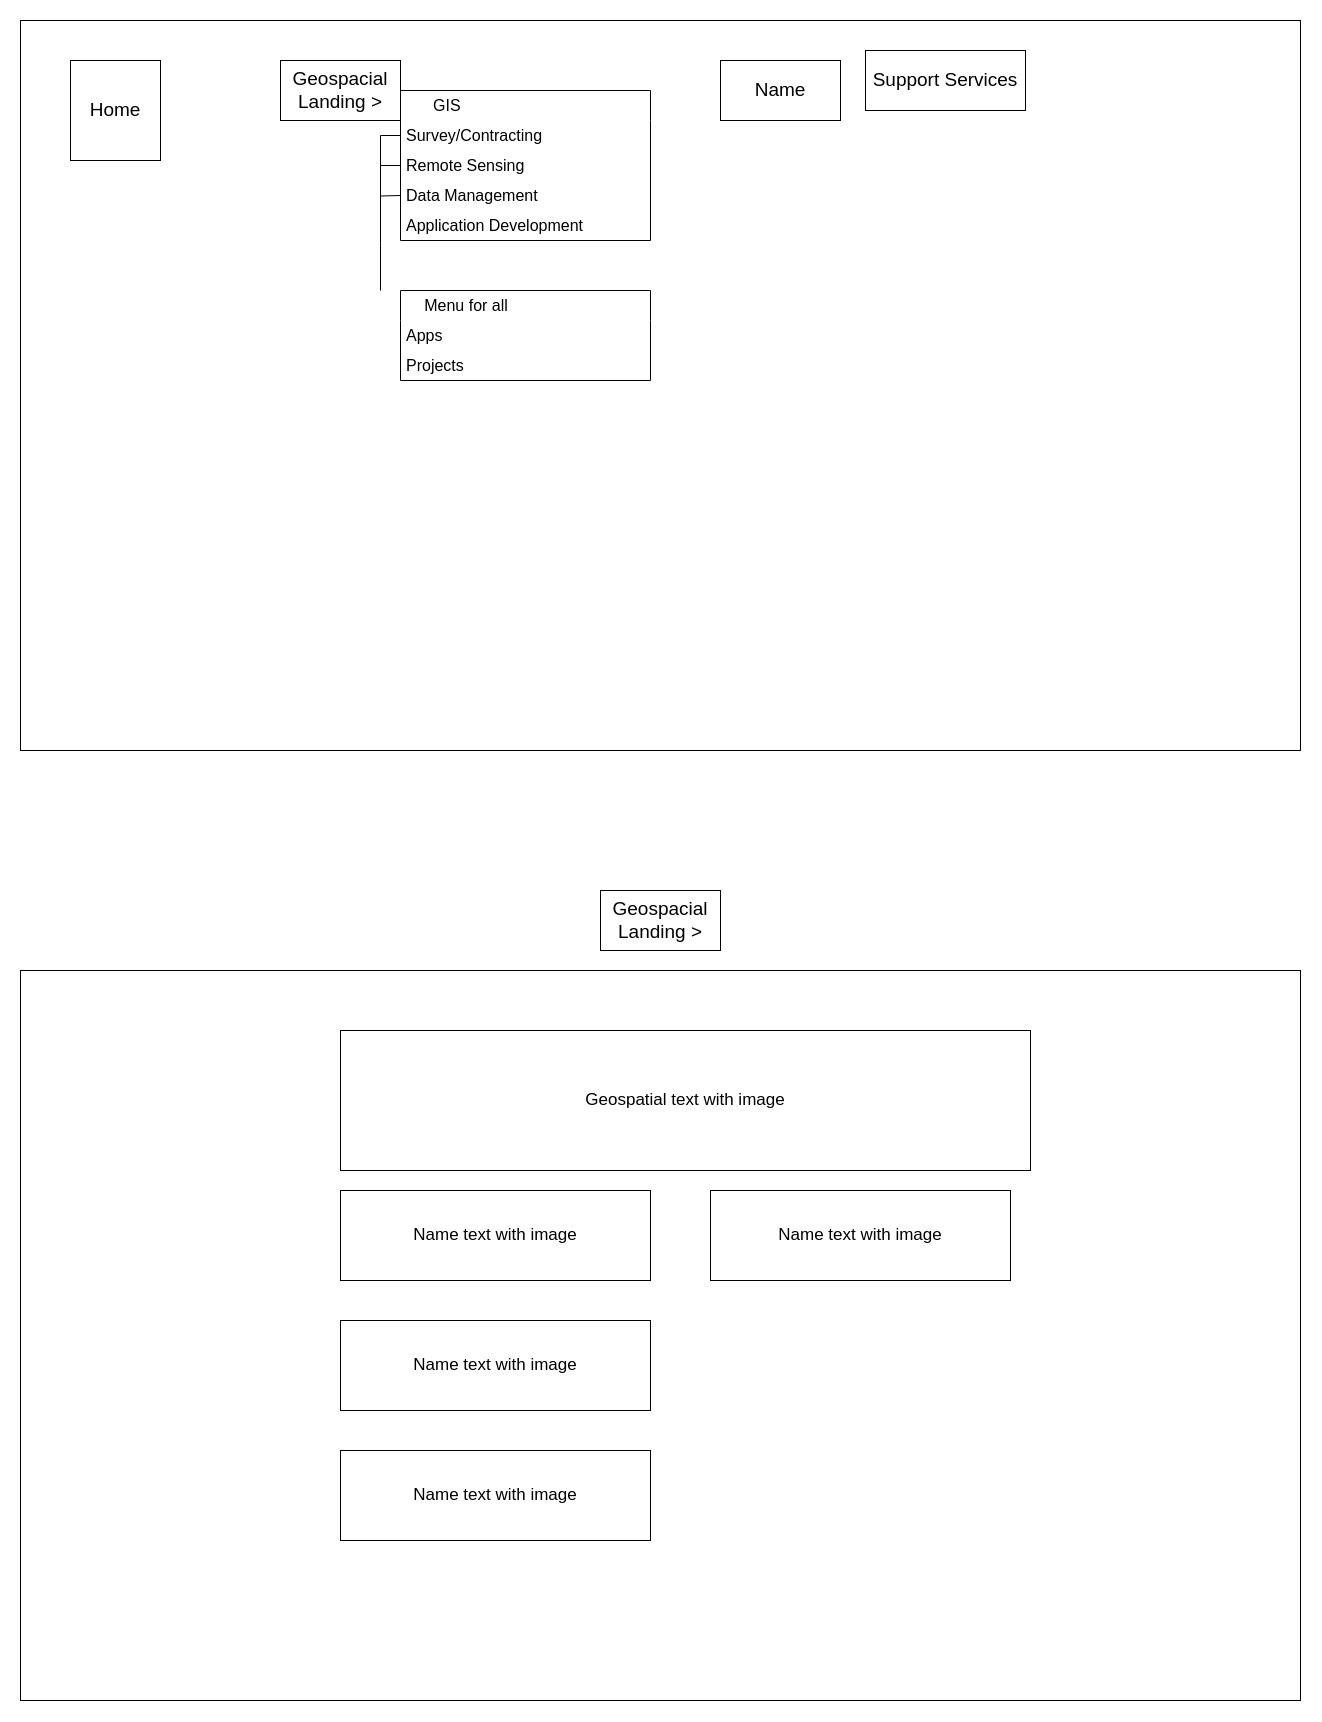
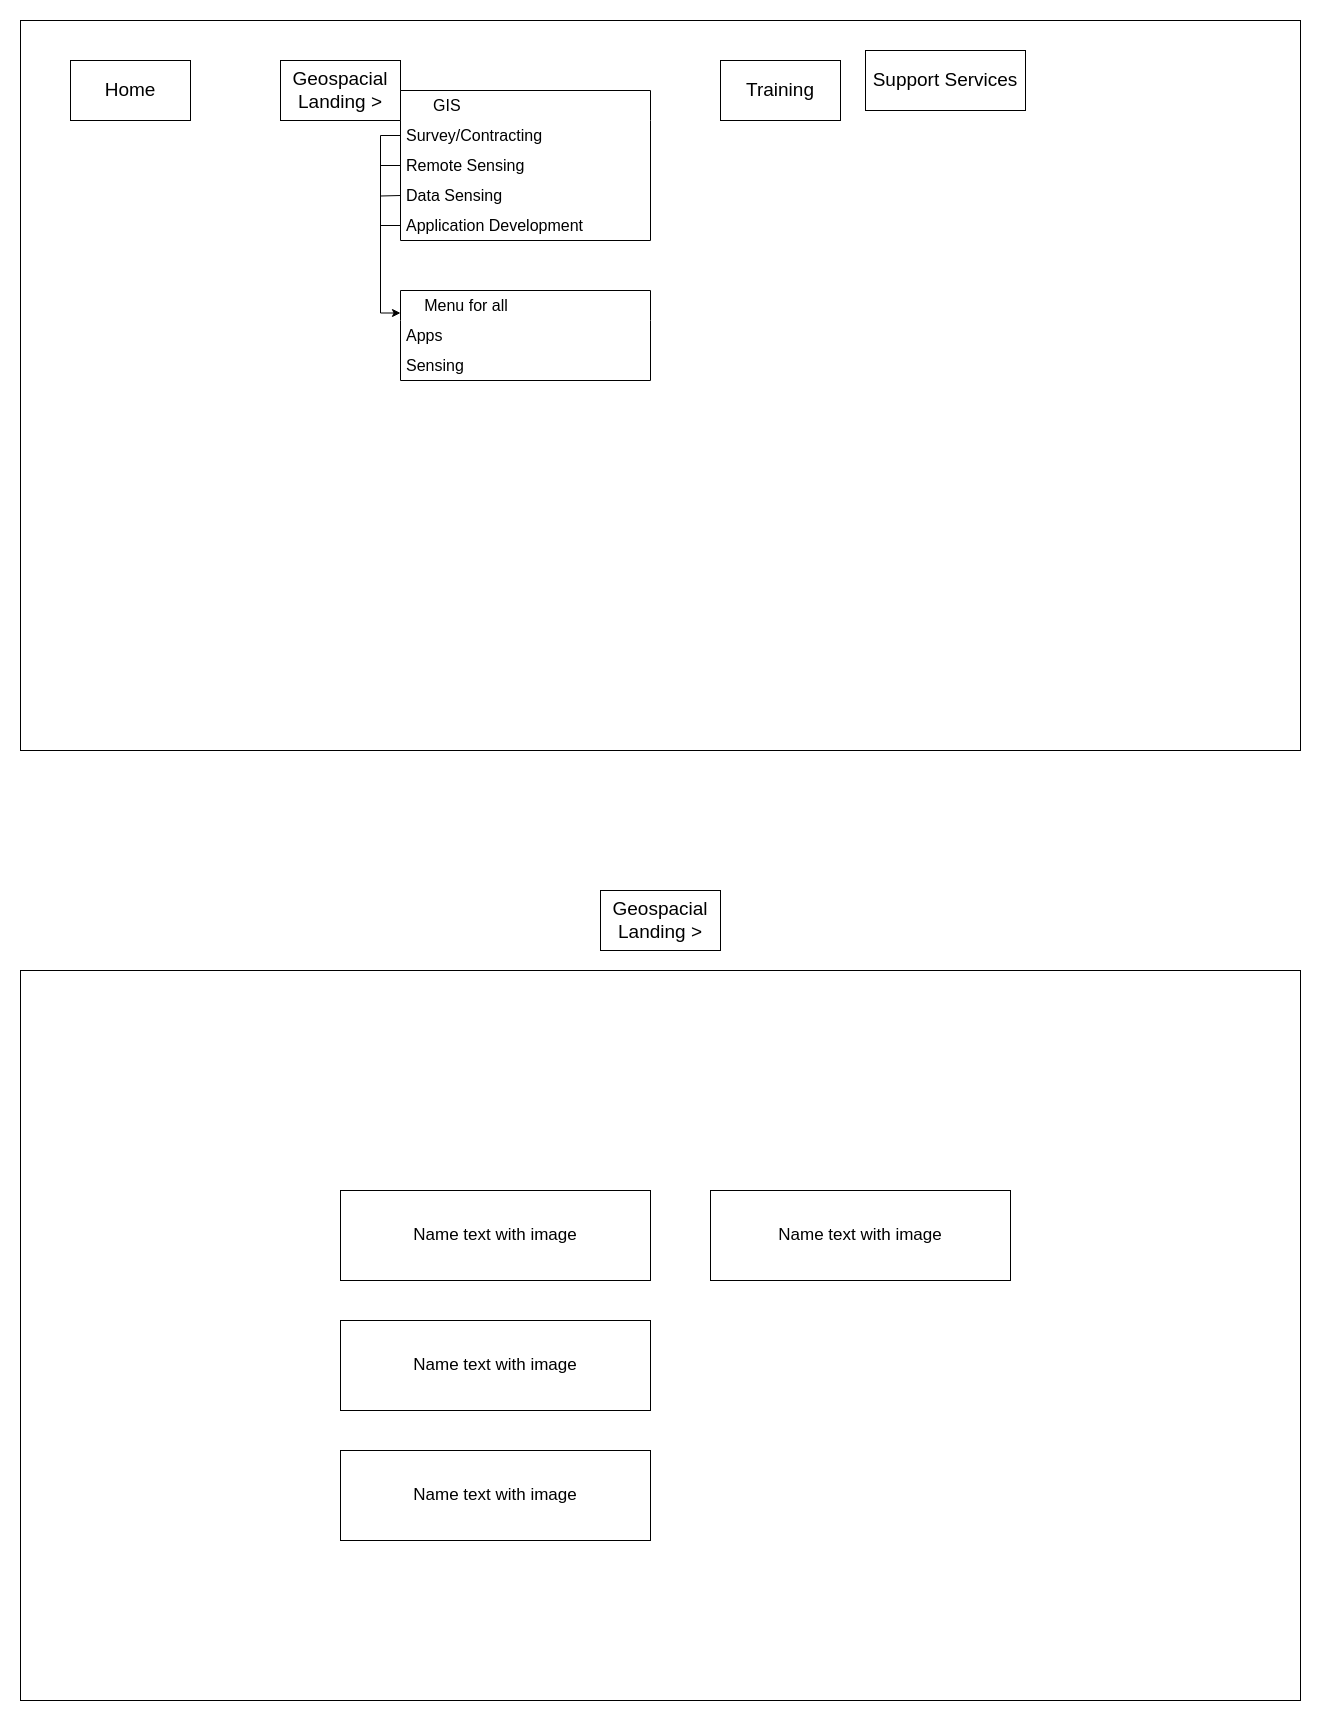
node "Name": label "Name" -> "Training"
node "Home": size 90x100 -> 120x60
node "Data Management": label "Data Management" -> "Data Sensing"
edge "Application Development" -> "Menu for all": added
node "Projects": label "Projects" -> "Sensing"
node "Geospatial text with image": removed
